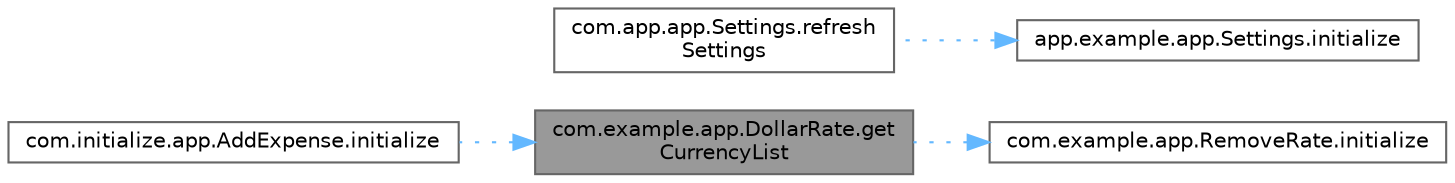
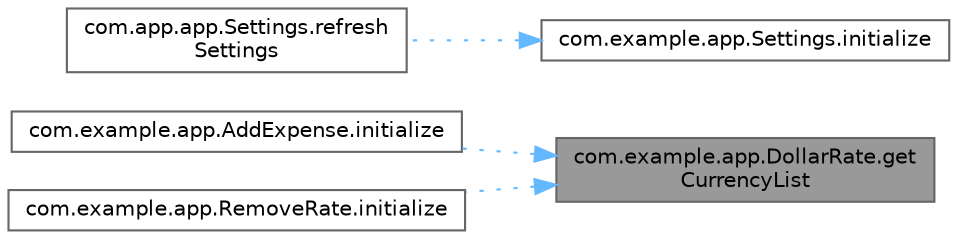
node "app.example.app.Settings.initialize": label "app.example.app.Settings.initialize" -> "com.example.app.Settings.initialize"
node "com.initialize.app.AddExpense.initialize": label "com.initialize.app.AddExpense.initialize" -> "com.example.app.AddExpense.initialize"
edge "com.example.app.DollarRate.get CurrencyList" -> "com.example.app.RemoveRate.initialize": reversed
